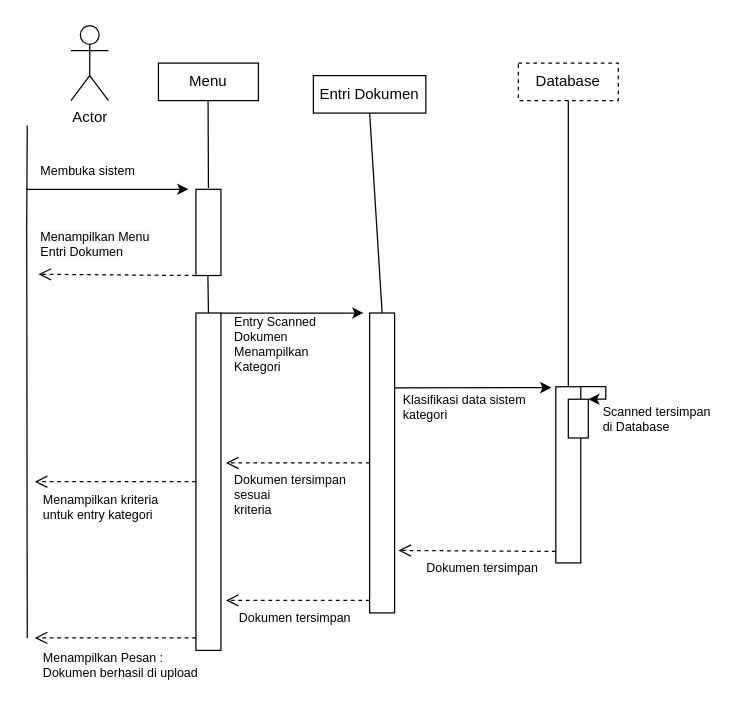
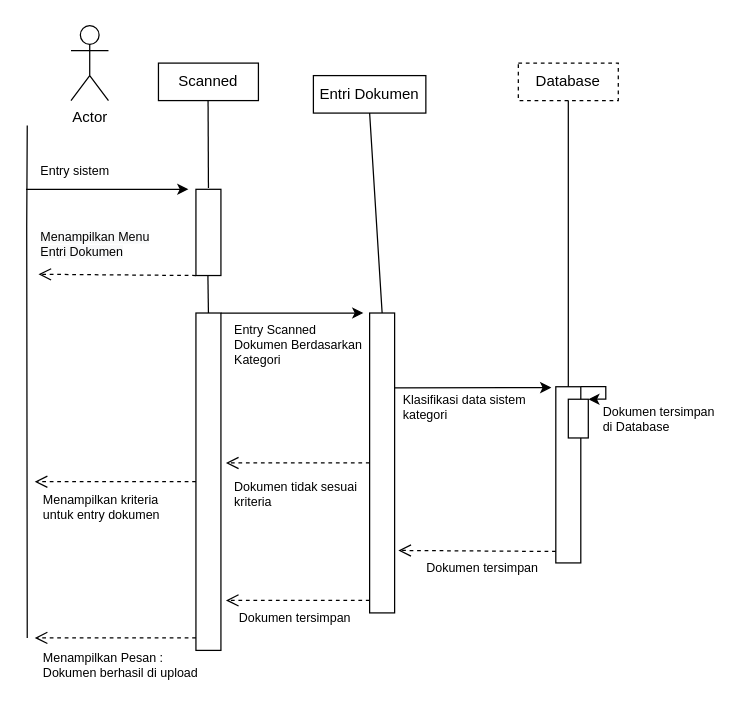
node "Menu": label "Menu" -> "Scanned"
node "Membuka sistem": label "Membuka sistem" -> "Entry sistem"
node "Entry Scanned Dokumen Menampilkan Kategori": label "Entry Scanned Dokumen Menampilkan Kategori" -> "Entry Scanned Dokumen Berdasarkan Kategori"
node "Scanned tersimpan di Database": label "Scanned tersimpan di Database" -> "Dokumen tersimpan di Database"
node "Dokumen tersimpan sesuai kriteria": label "Dokumen tersimpan sesuai kriteria" -> "Dokumen tidak sesuai kriteria"
node "Menampilkan kriteria untuk entry kategori": label "Menampilkan kriteria untuk entry kategori" -> "Menampilkan kriteria untuk entry dokumen"
